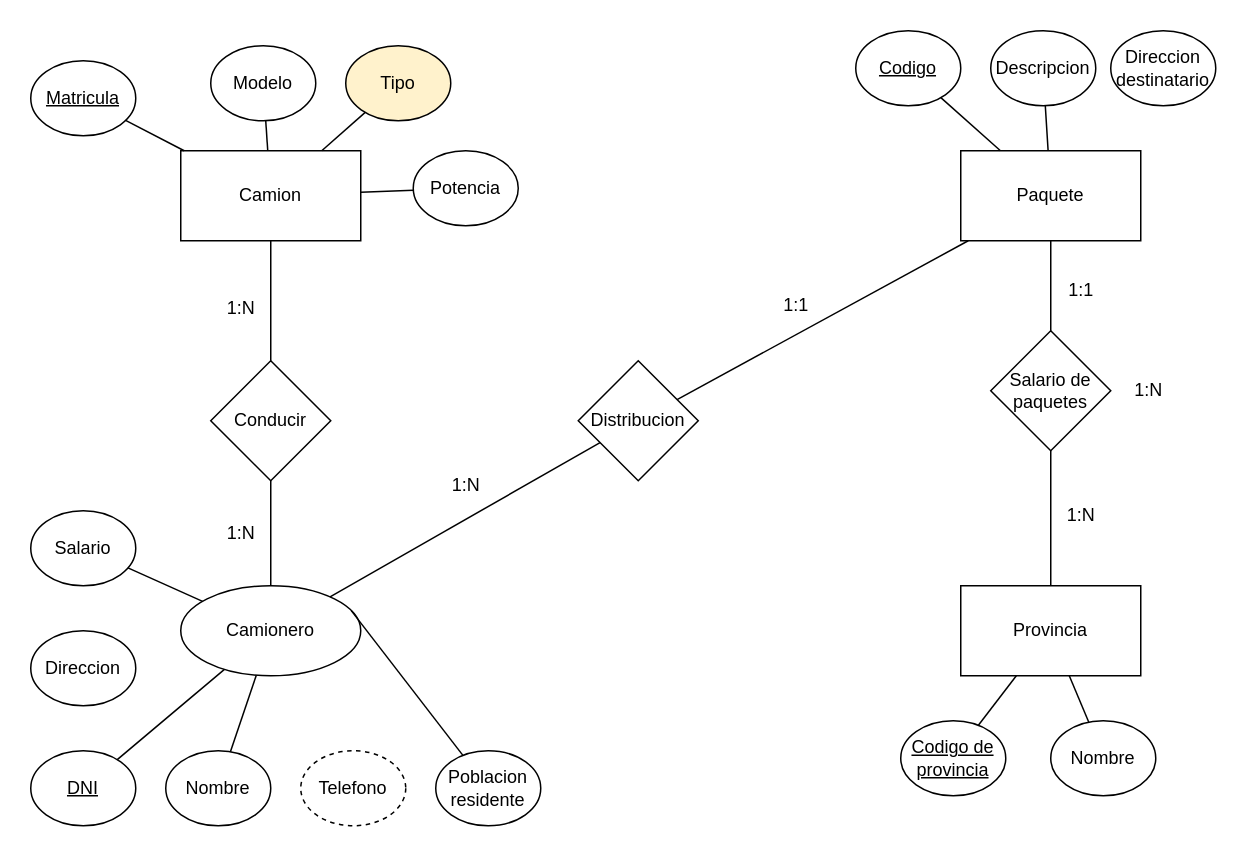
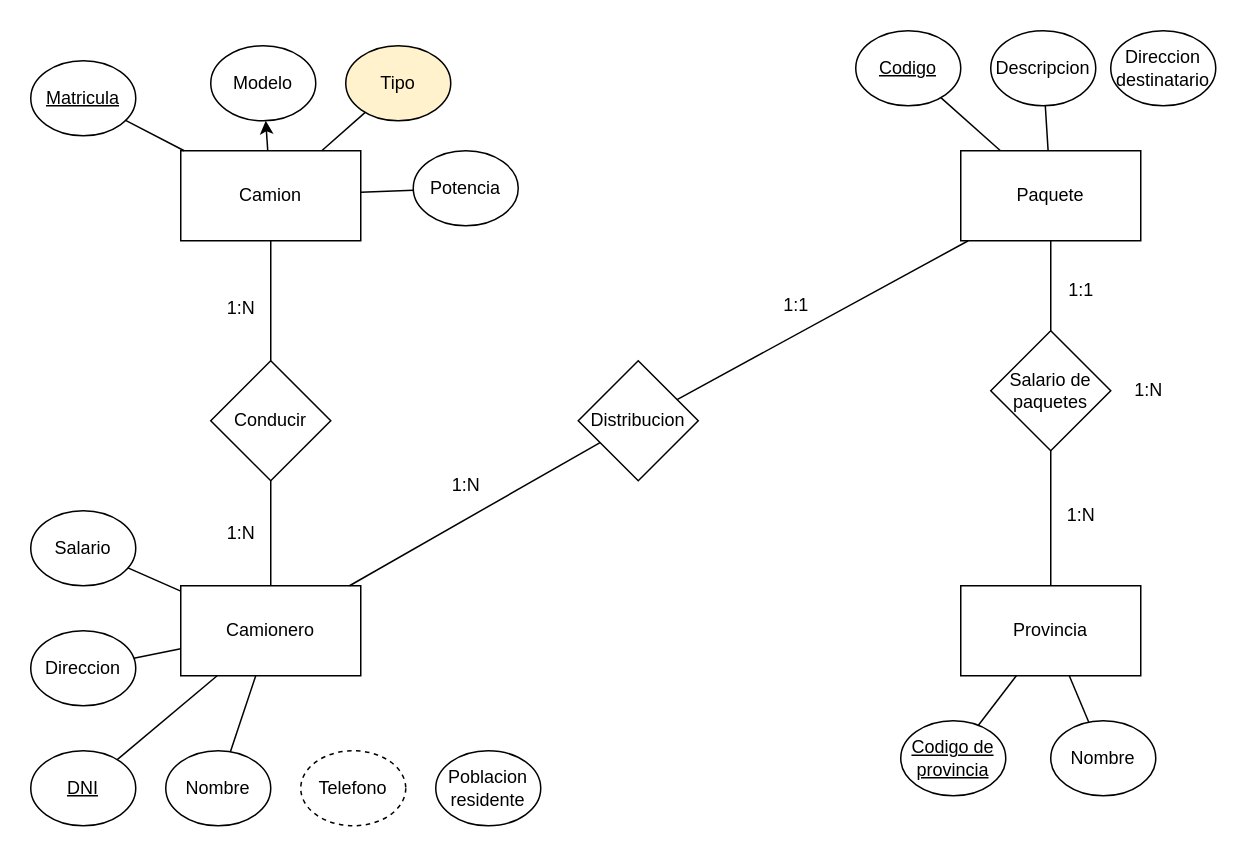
edge "Modelo" -- "Camion": arrowhead none -> classic
node "Camionero": shape ellipse -> rectangle
edge "Camionero" -- "Direccion": added
edge "Camionero" -- "Poblacion residente": removed
